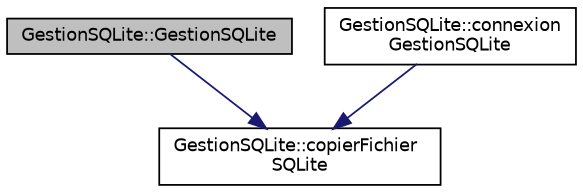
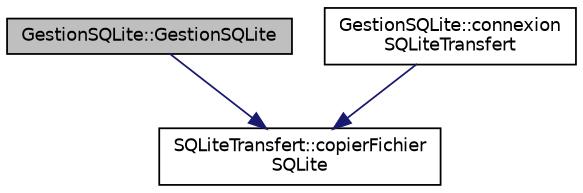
node "GestionSQLite::connexion GestionSQLite": label "GestionSQLite::connexion GestionSQLite" -> "GestionSQLite::connexion SQLiteTransfert"
node "GestionSQLite::copierFichier SQLite": label "GestionSQLite::copierFichier SQLite" -> "SQLiteTransfert::copierFichier SQLite"
